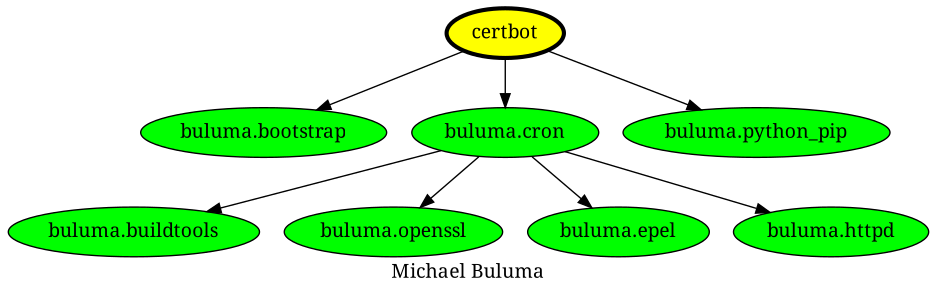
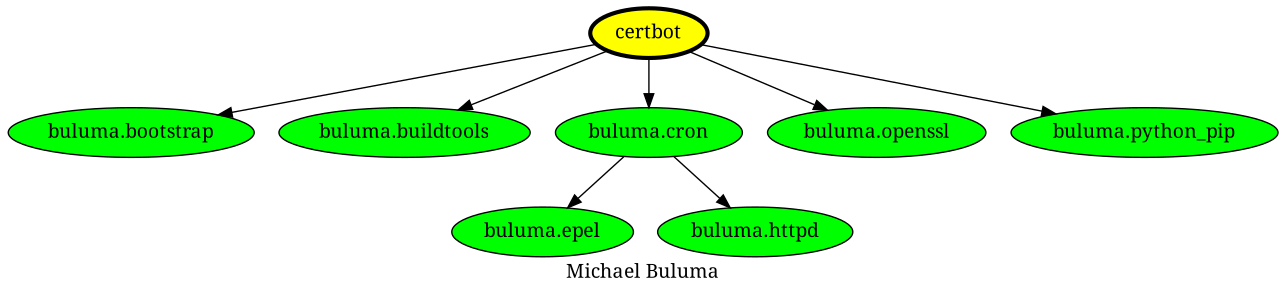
edge "buluma.cron" -> "buluma.openssl": now "certbot" -> "buluma.openssl"
edge "buluma.cron" -> "buluma.buildtools": now "certbot" -> "buluma.buildtools"
